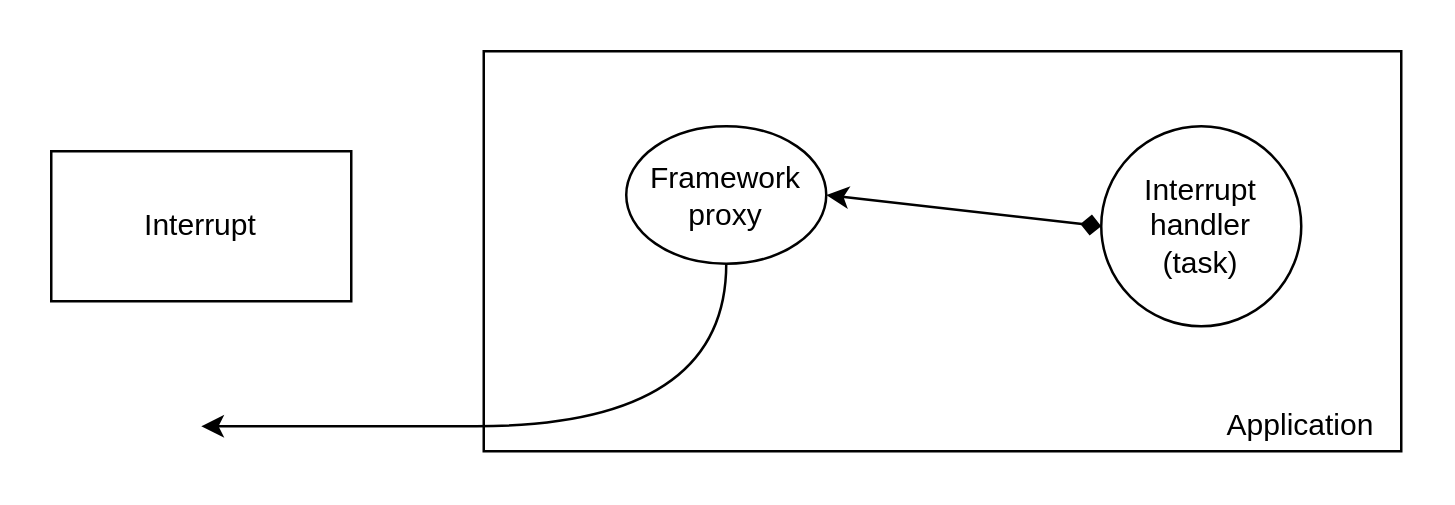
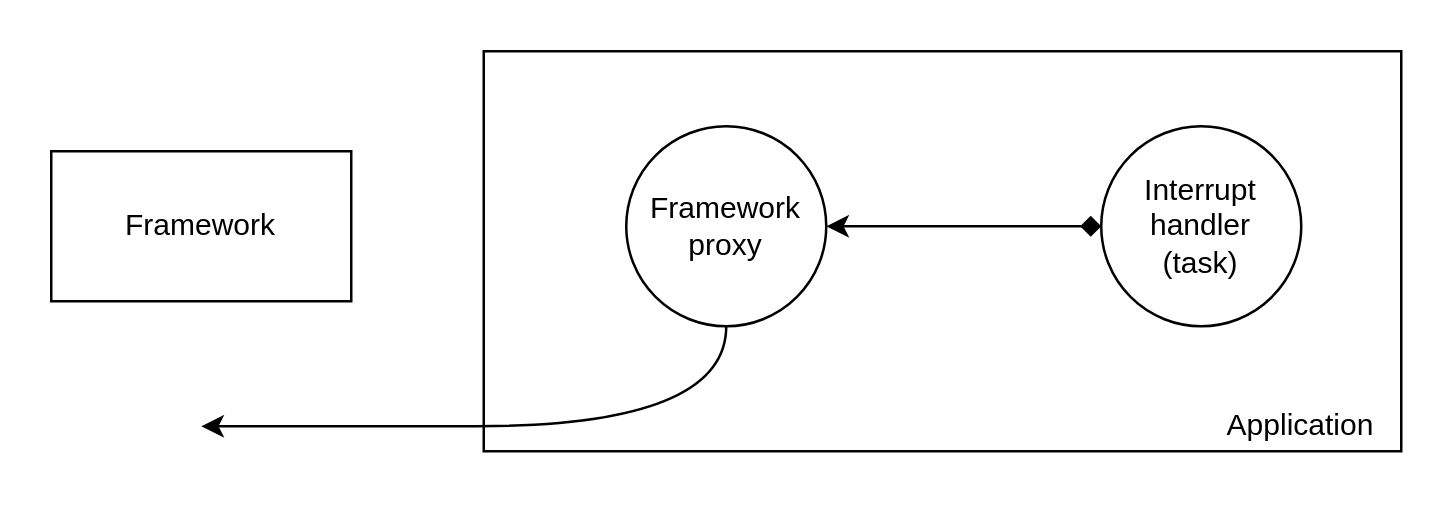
node "Framework proxy": size 200x138 -> 200x200
node "Interrupt": label "Interrupt" -> "Framework"
